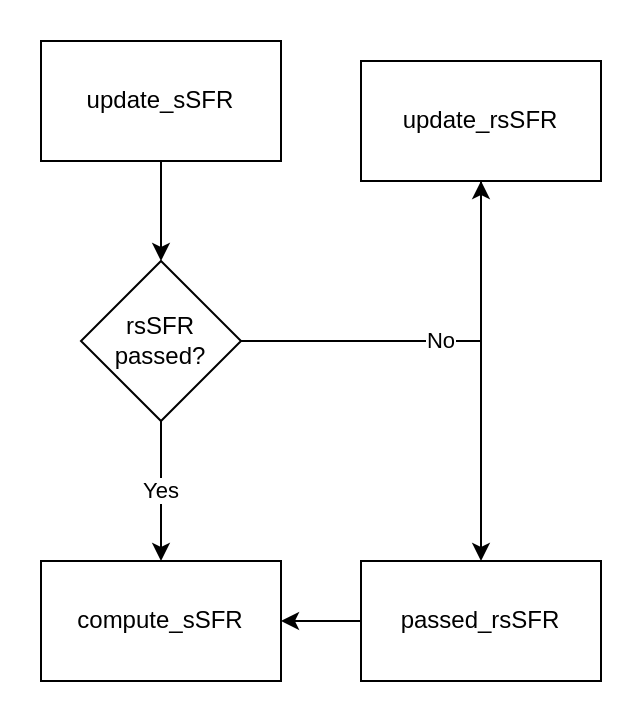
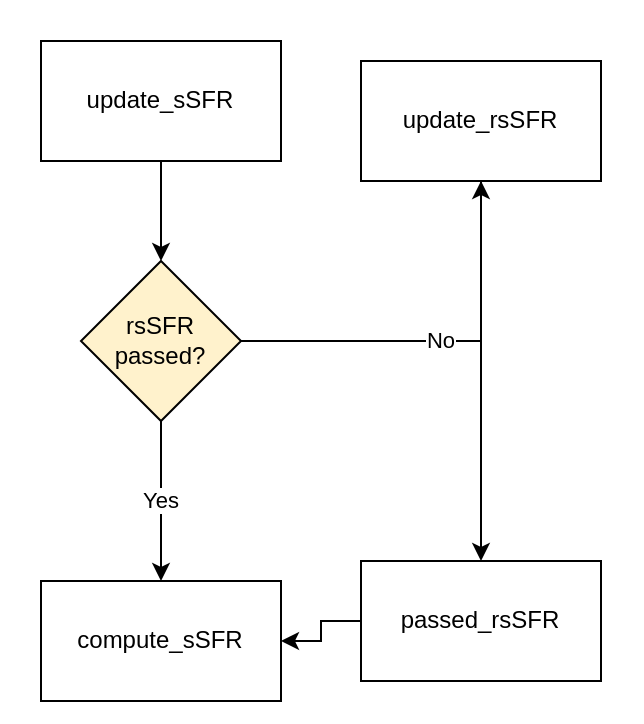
node "rsSFR passed?": fillcolor #ffffff -> #fff2cc
node "compute_sSFR": moved (161, 621) -> (161, 641)
